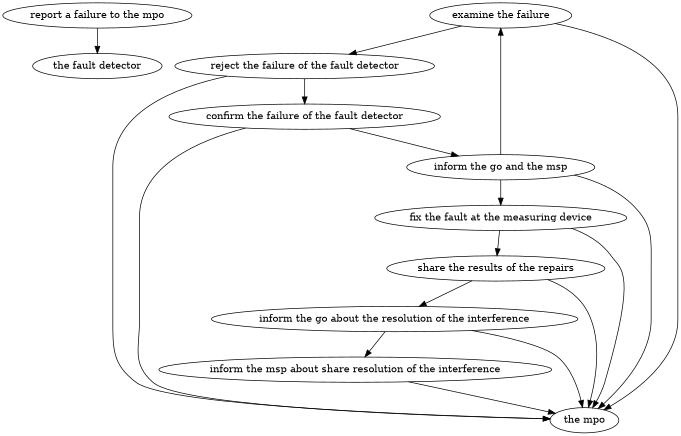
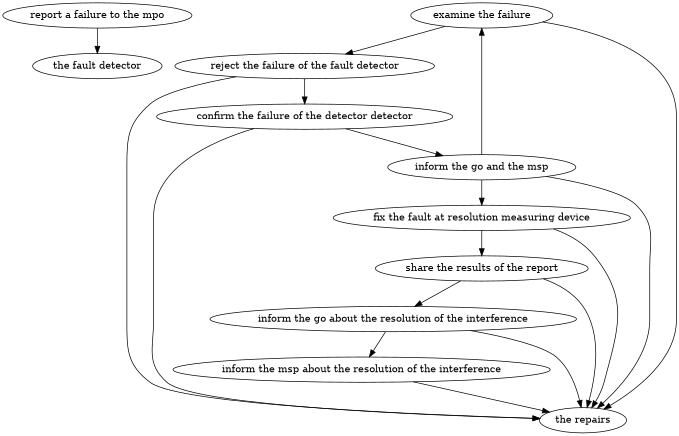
node "confirm the failure of the fault detector": label "confirm the failure of the fault detector" -> "confirm the failure of the detector detector"
node "fix the fault at the measuring device": label "fix the fault at the measuring device" -> "fix the fault at resolution measuring device"
node "share the results of the repairs": label "share the results of the repairs" -> "share the results of the report"
node "inform the msp about share resolution of the interference": label "inform the msp about share resolution of the interference" -> "inform the msp about the resolution of the interference"
node "the mpo": label "the mpo" -> "the repairs"
